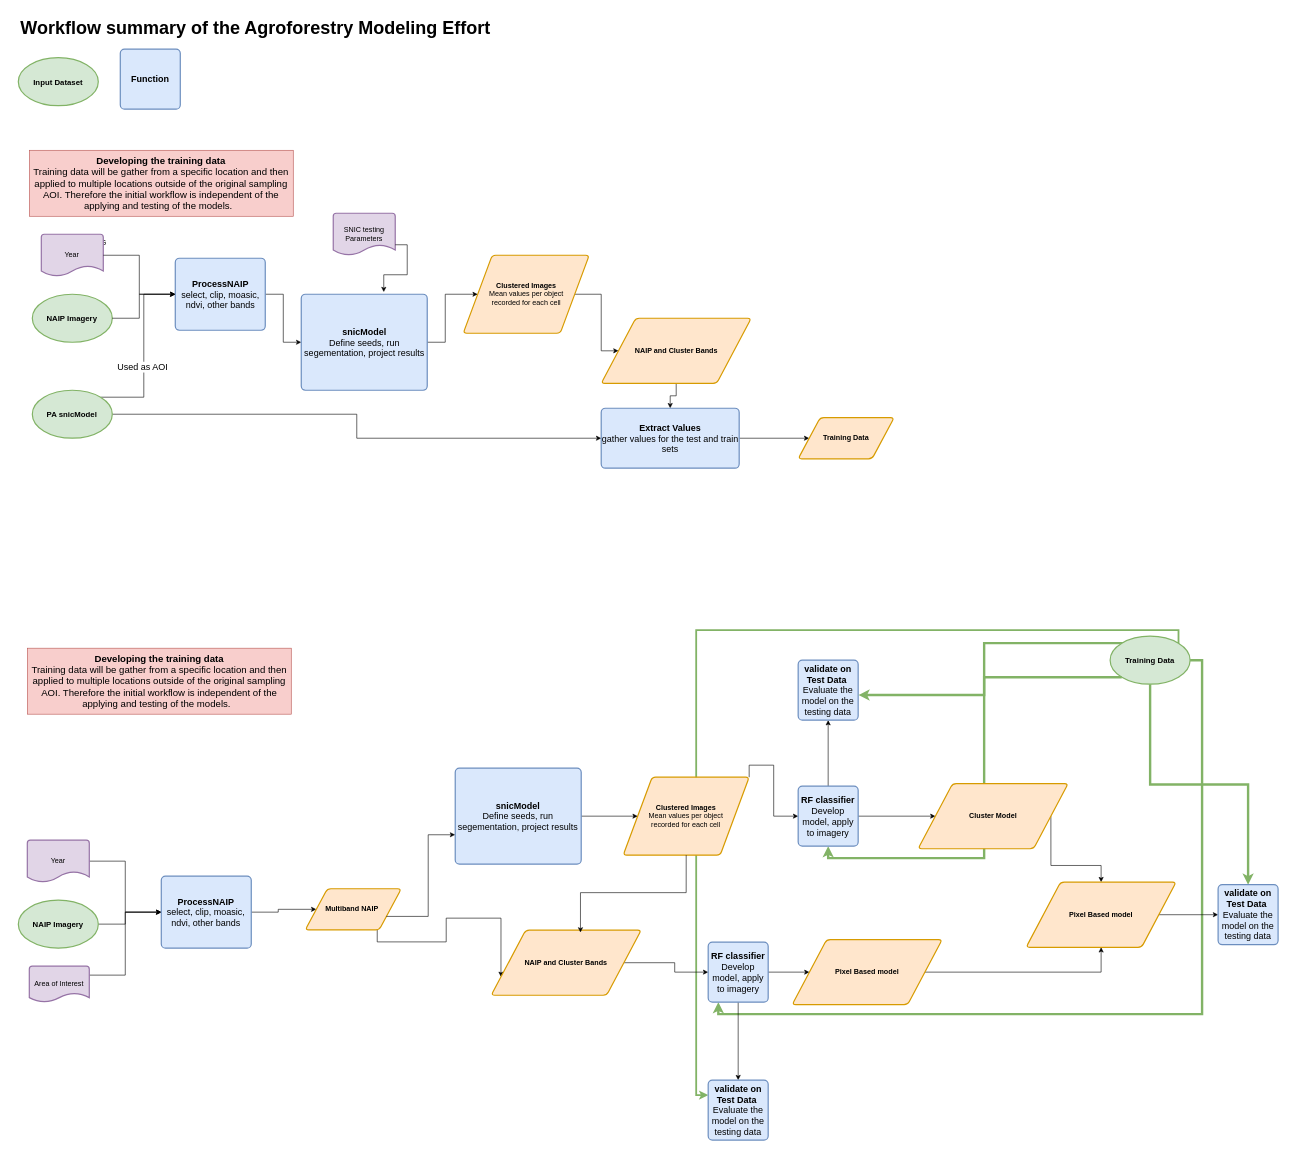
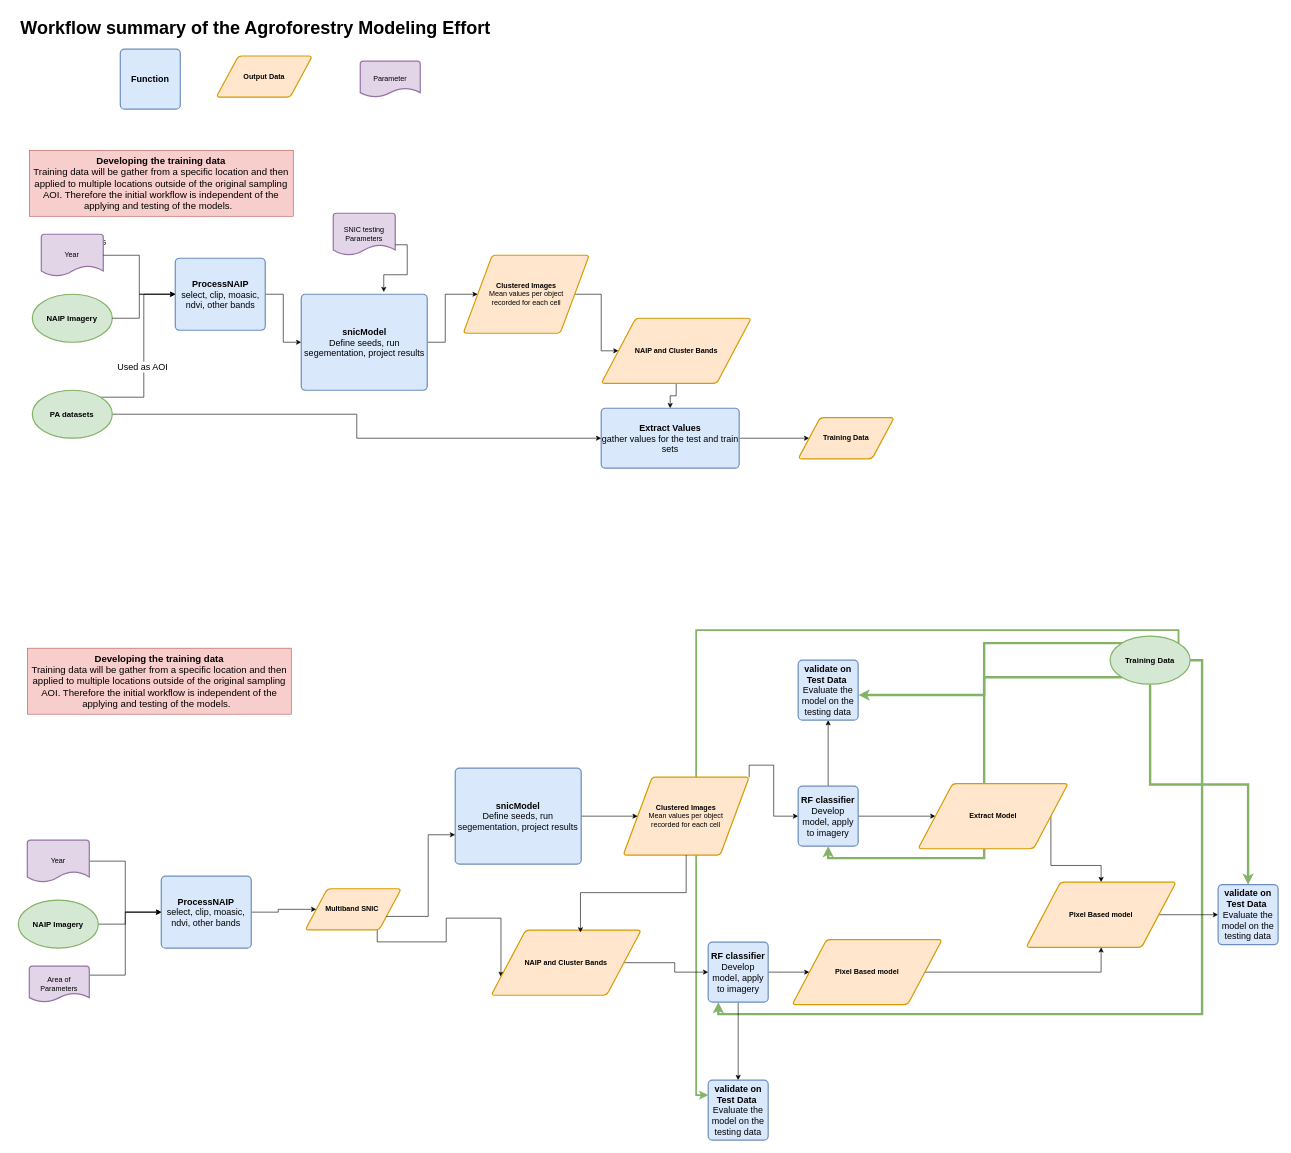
node "Output Data": added
node "Parameter": added
node "Input Dataset": removed
node "PA snicModel": label "PA snicModel" -> "PA datasets"
node "Cluster Model": label "Cluster Model" -> "Extract Model"
node "Multiband NAIP": label "Multiband NAIP" -> "Multiband SNIC"
node "Area of Interest": label "Area of Interest" -> "Area of Parameters"
